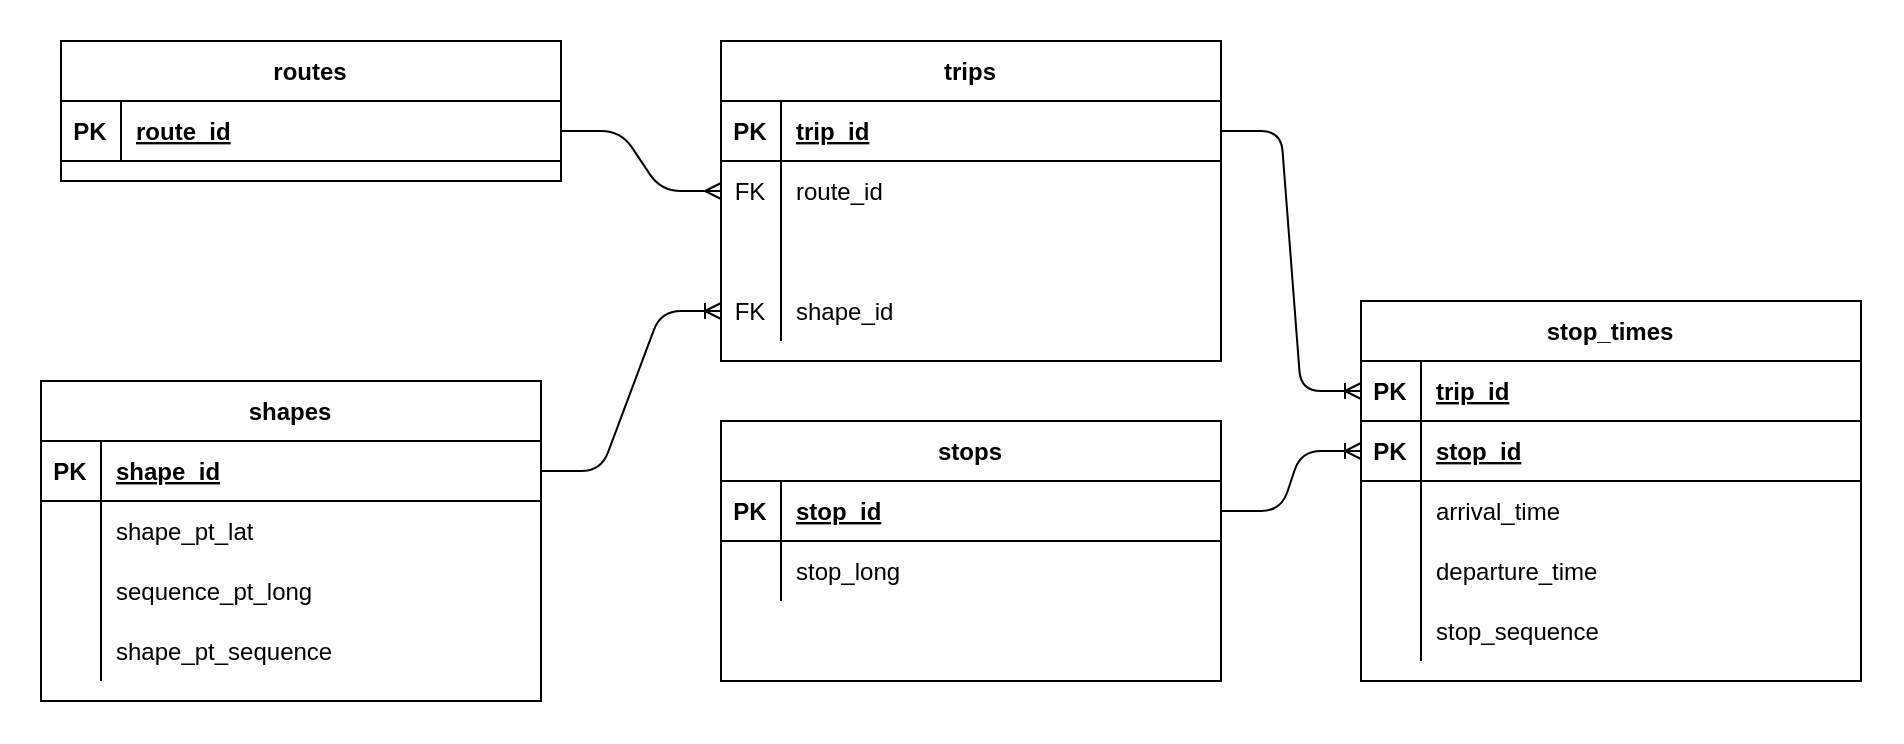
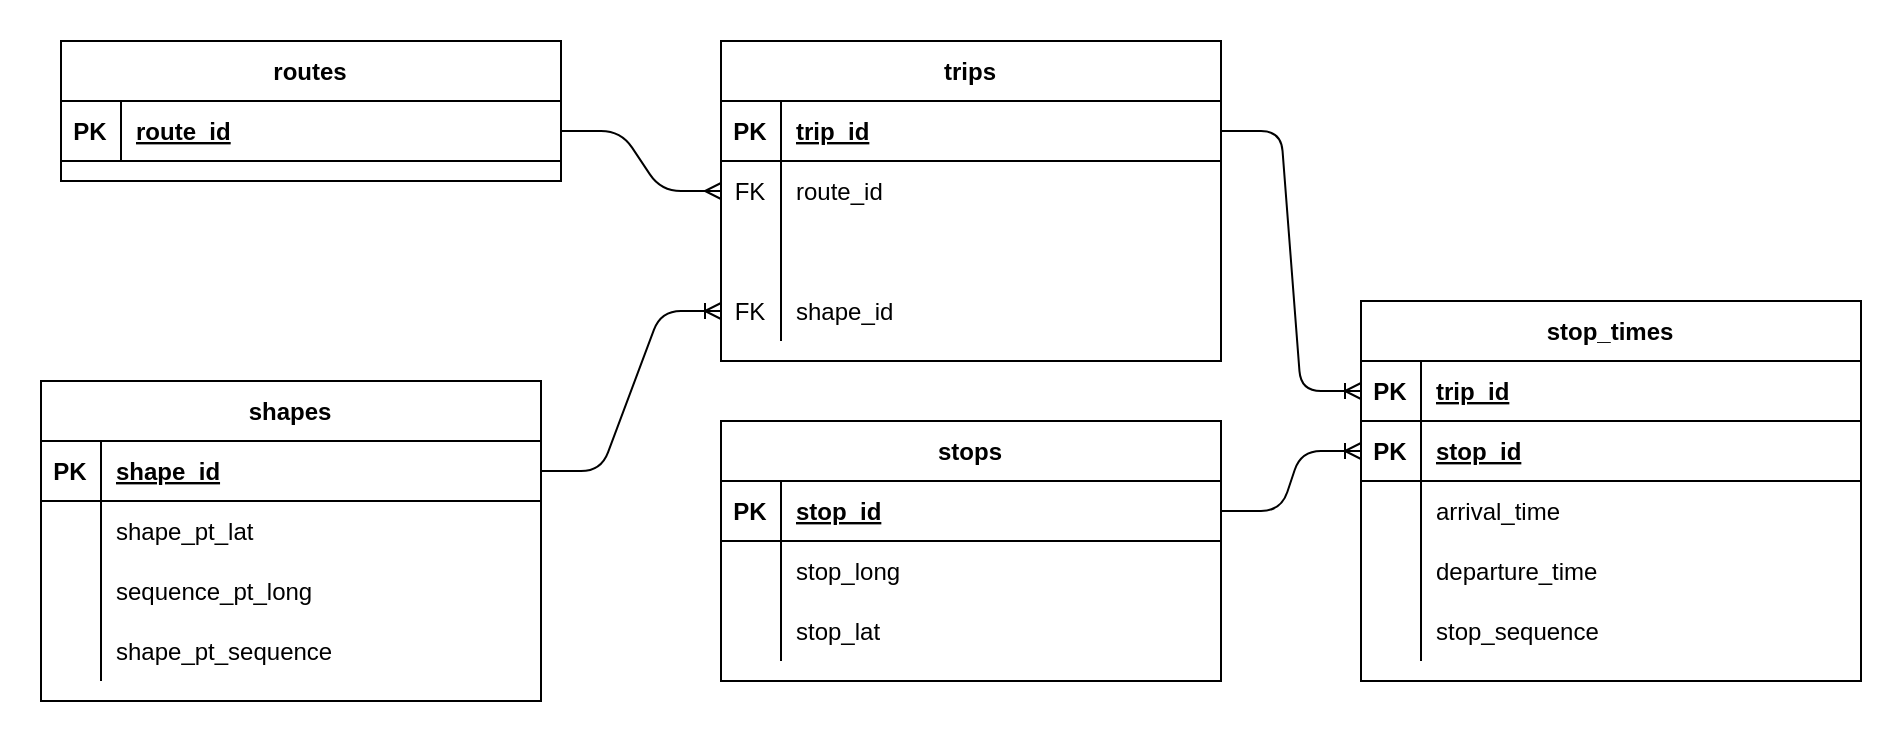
node "stop_lat": added
